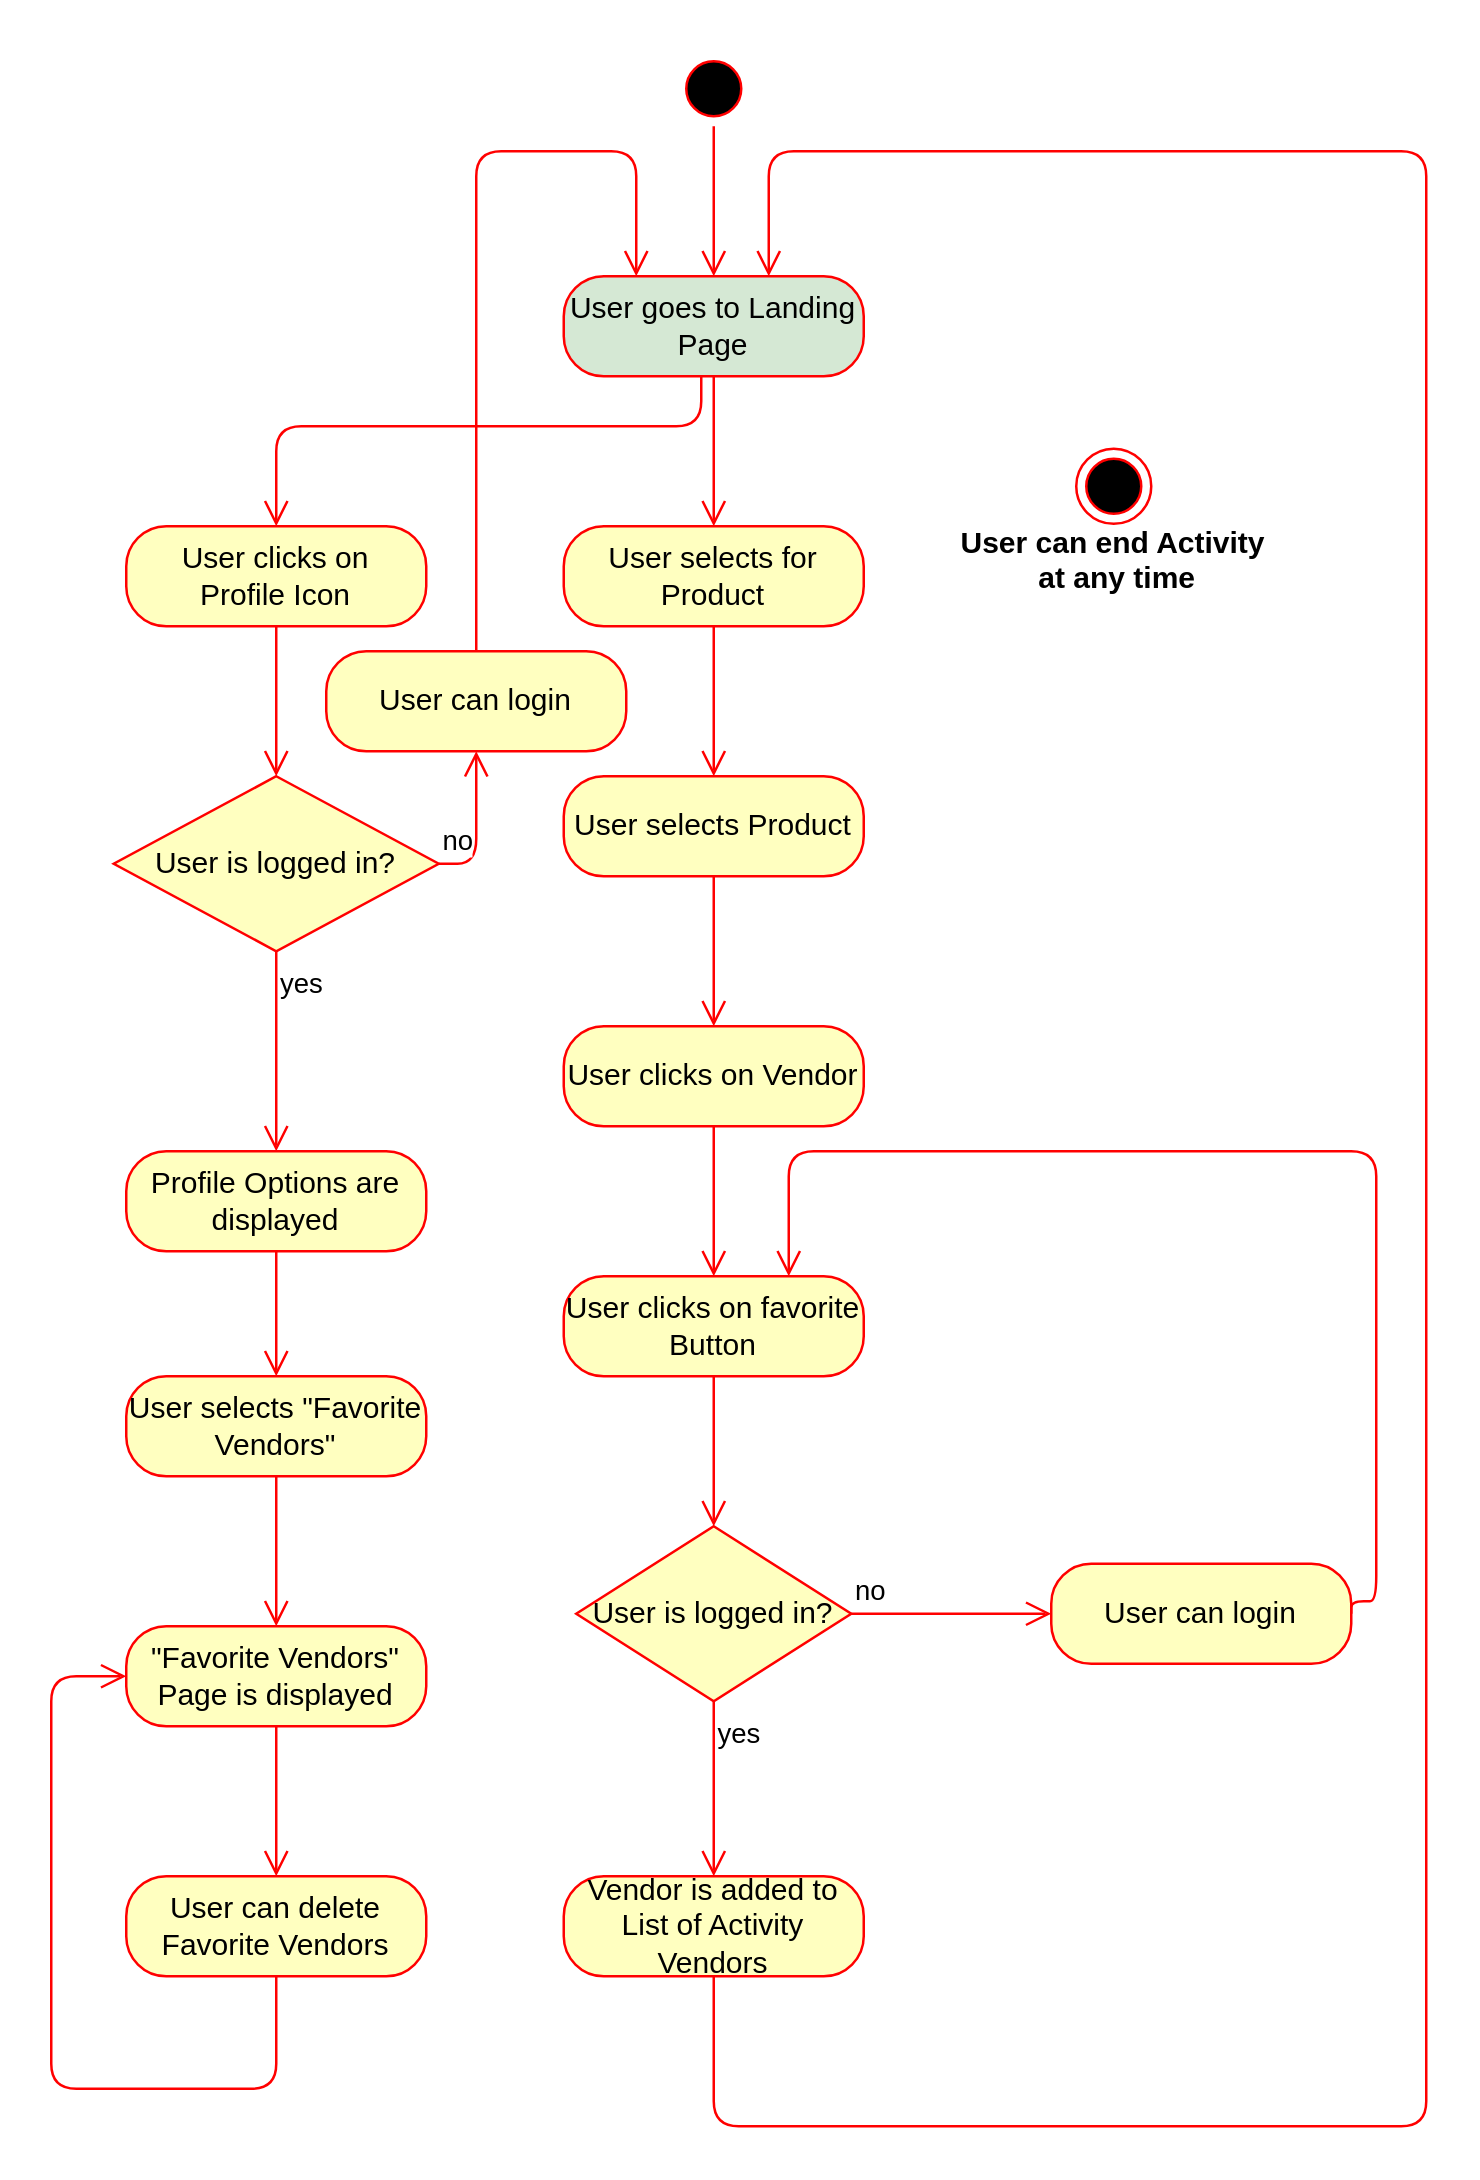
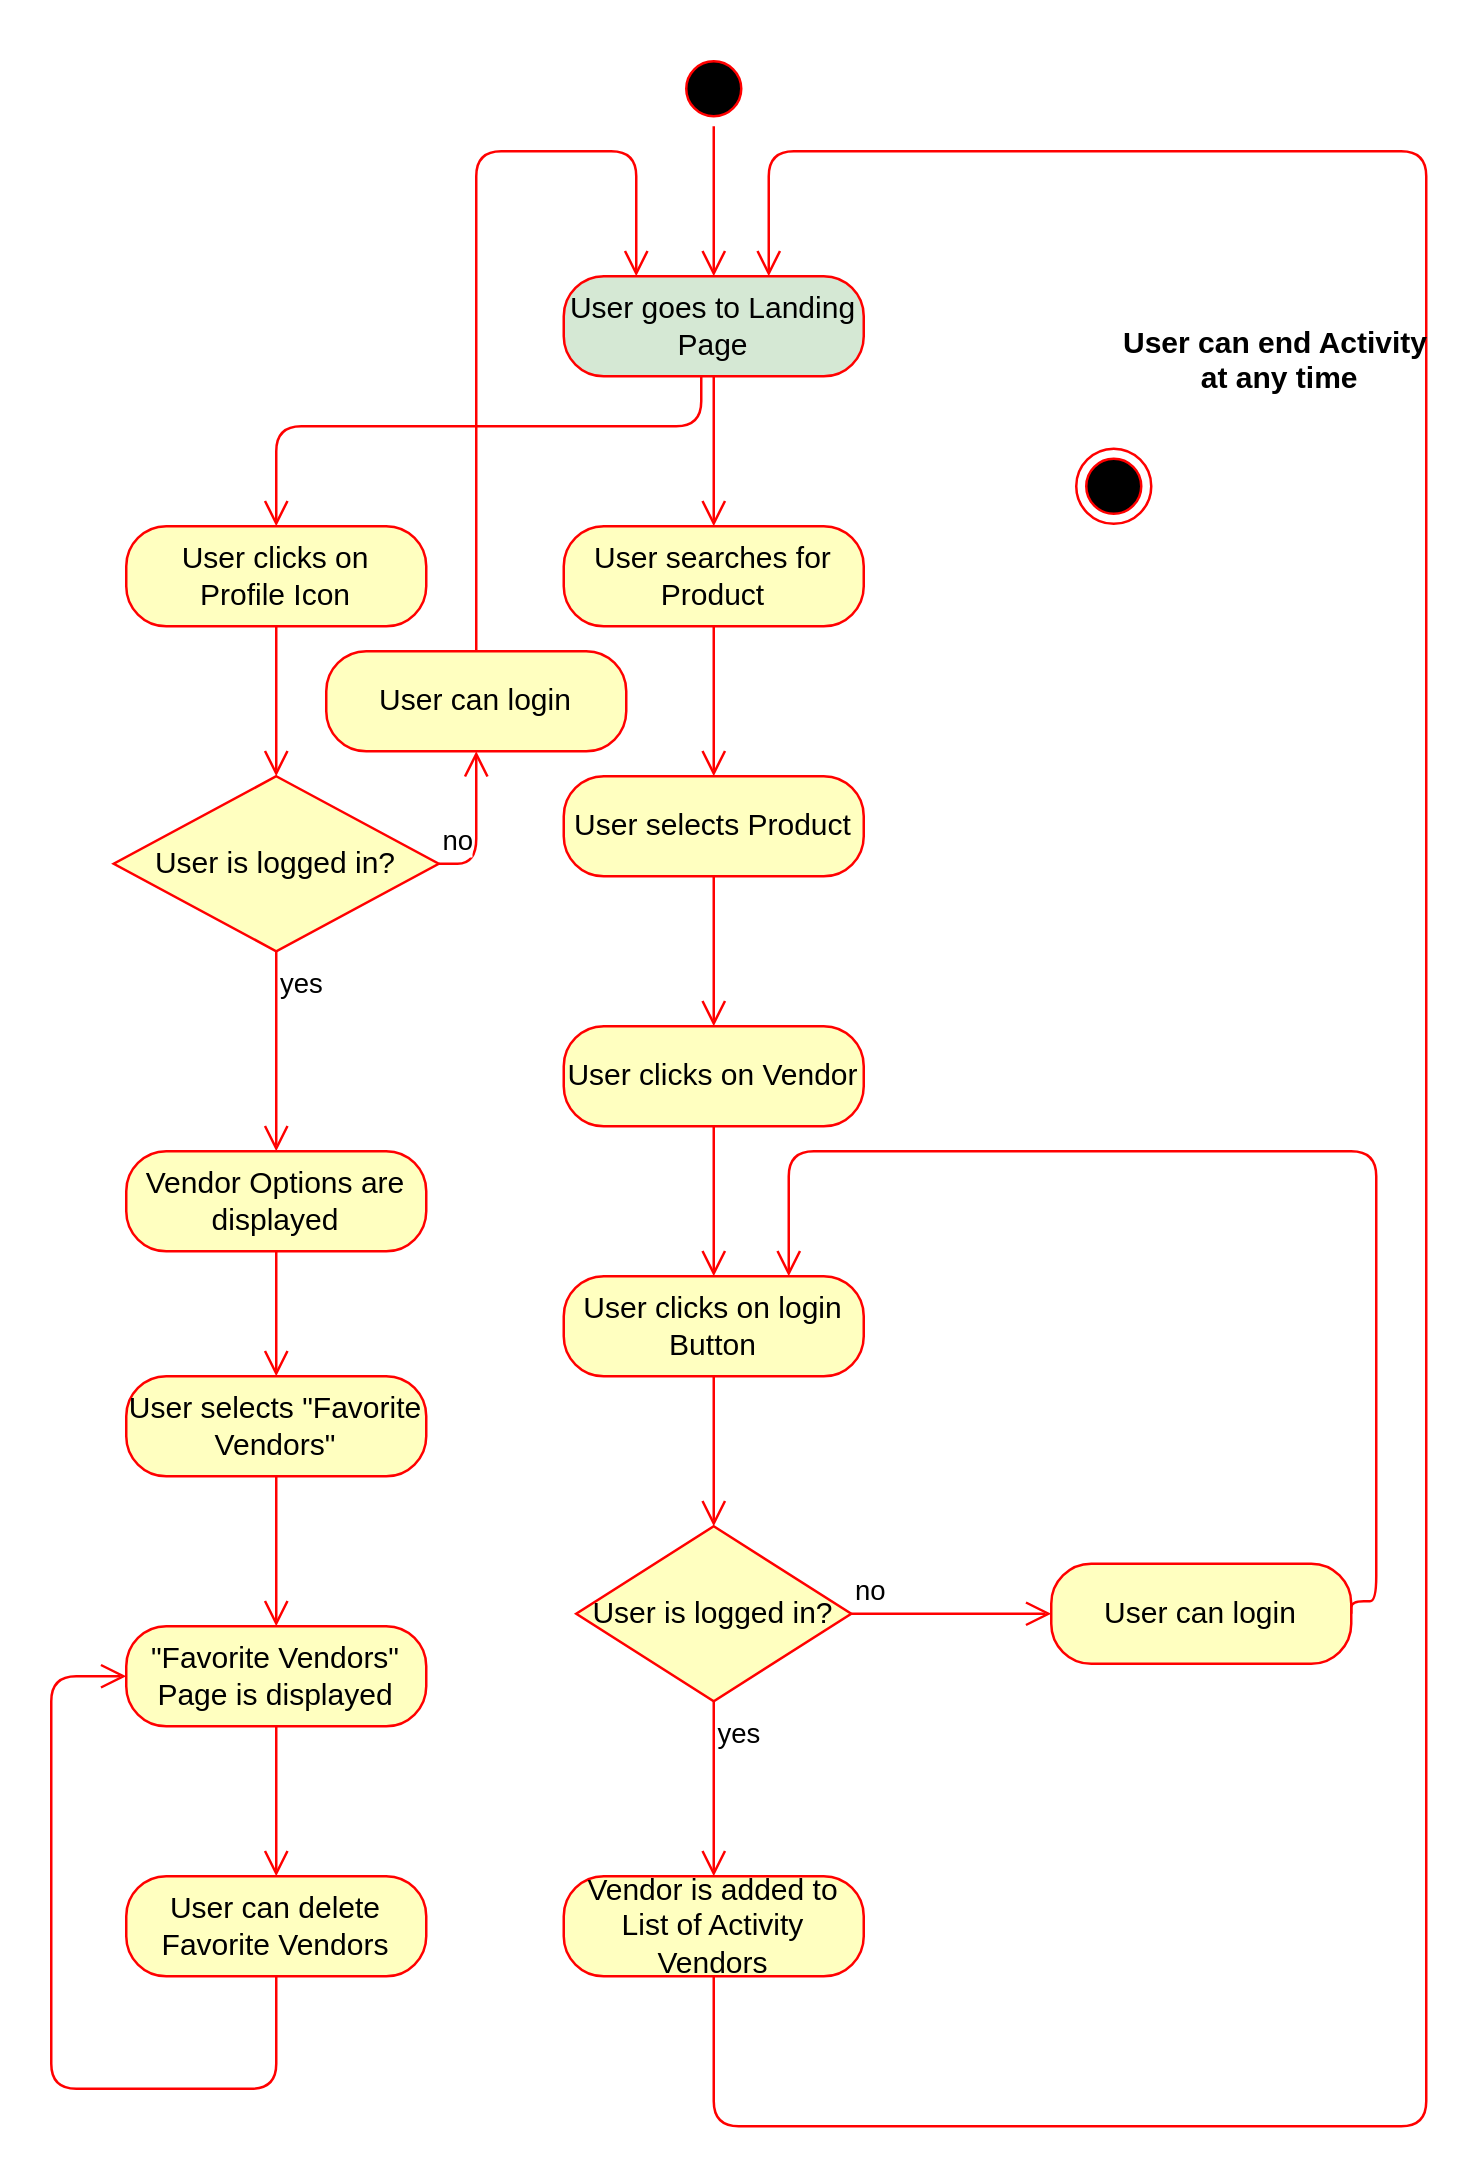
node "User can end Activity at any time": moved (1114, 559) -> (1276, 359)
node "User selects for Product": label "User selects for Product" -> "User searches for Product"
node "Profile Options are displayed": label "Profile Options are displayed" -> "Vendor Options are displayed"
node "User clicks on favorite Button": label "User clicks on favorite Button" -> "User clicks on login Button"
